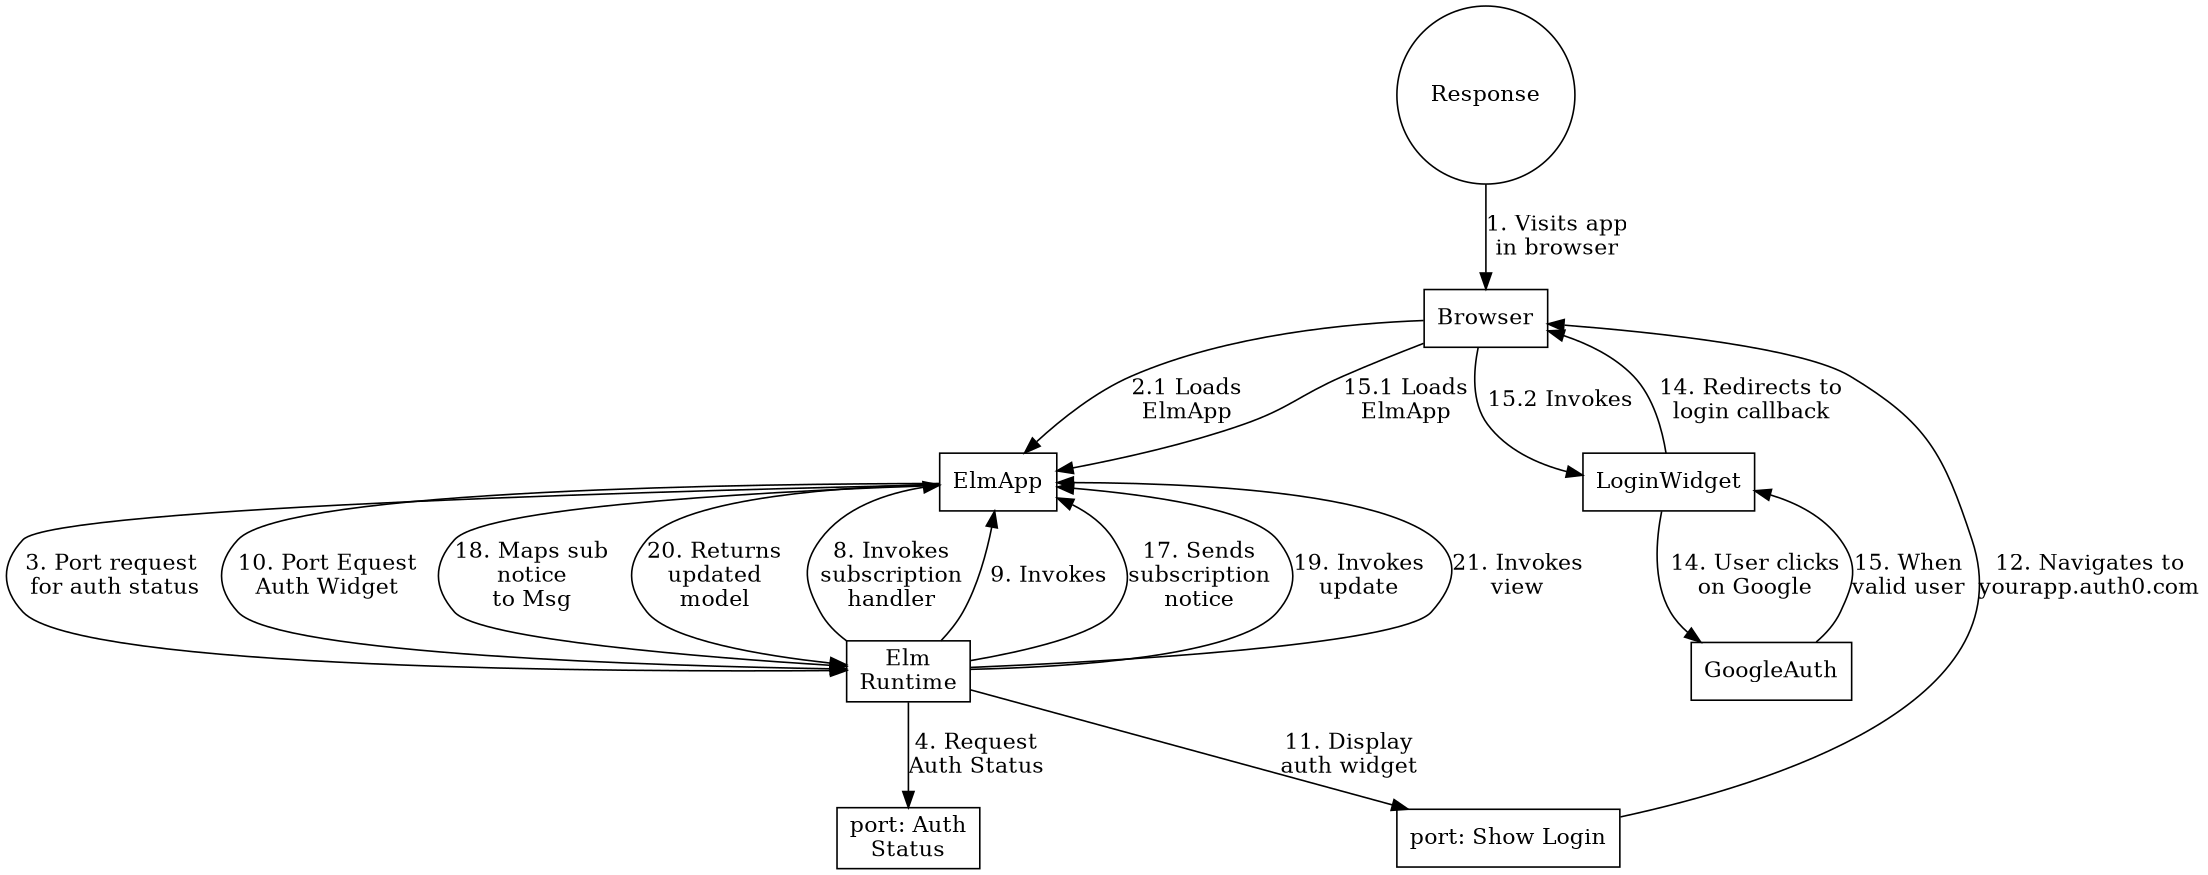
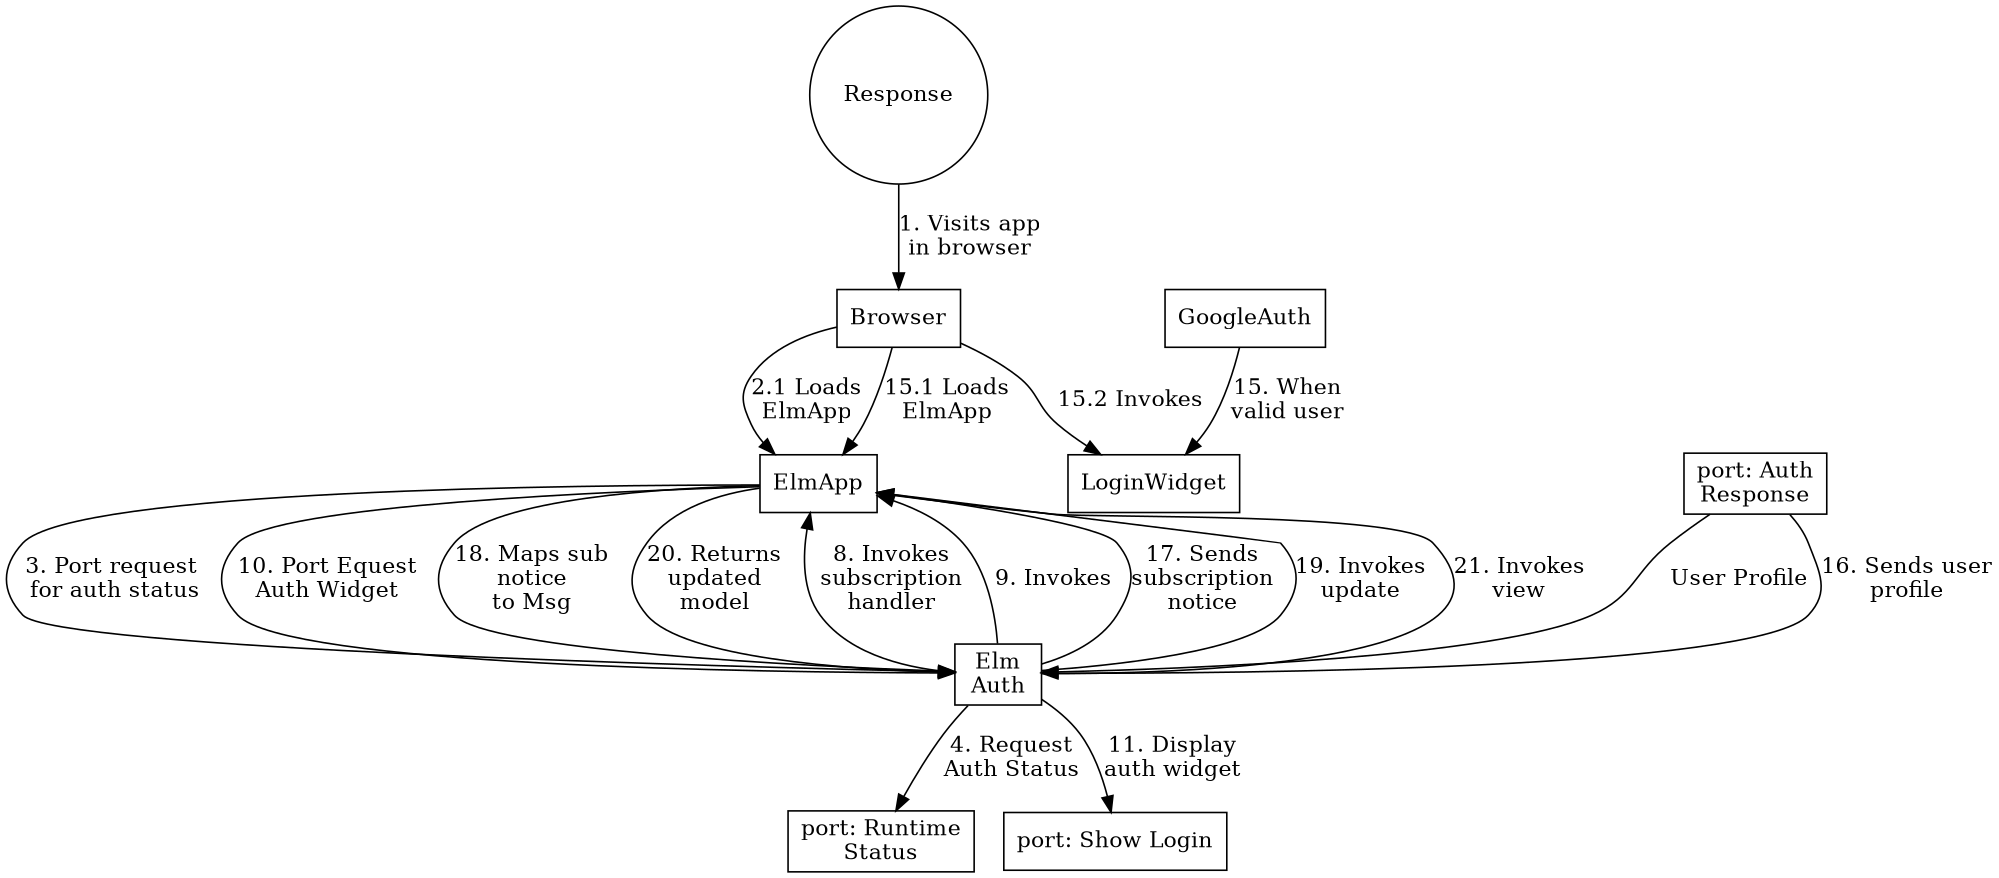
edge "LoginWidget" -> "Browser": removed, label "14. Redirects to login callback"
node "port: Auth Response": added
edge "port: Show Login" -> "Browser": removed, label "12. Navigates to yourapp.auth0.com"
edge "LoginWidget" -> "GoogleAuth": removed, label "14. User clicks on Google"
node "Elm Runtime": label "Elm Runtime" -> "Elm Auth"
node "port: Auth Status": label "port: Auth Status" -> "port: Runtime Status"
